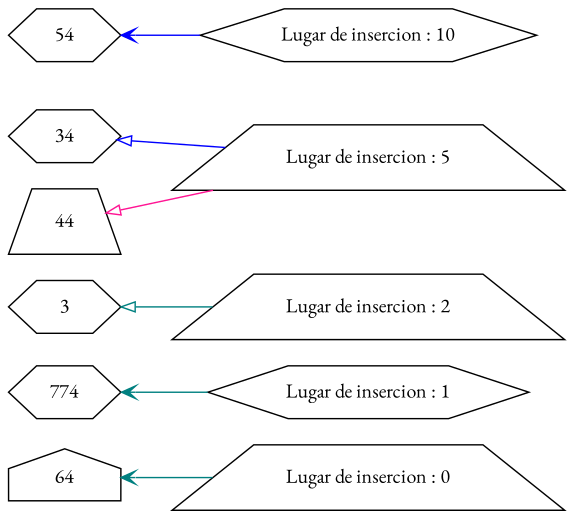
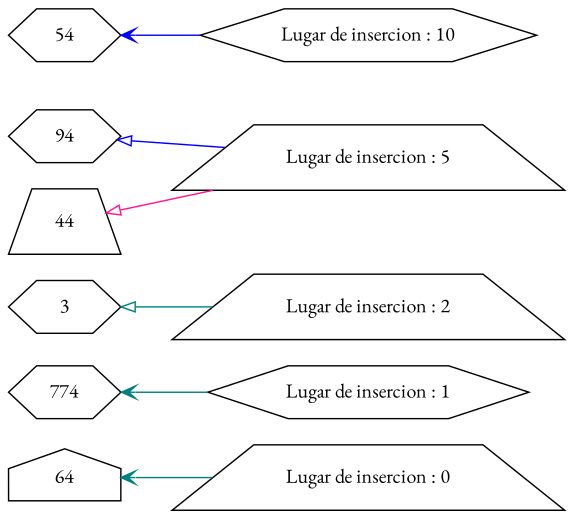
node "34": label "34" -> "94"
